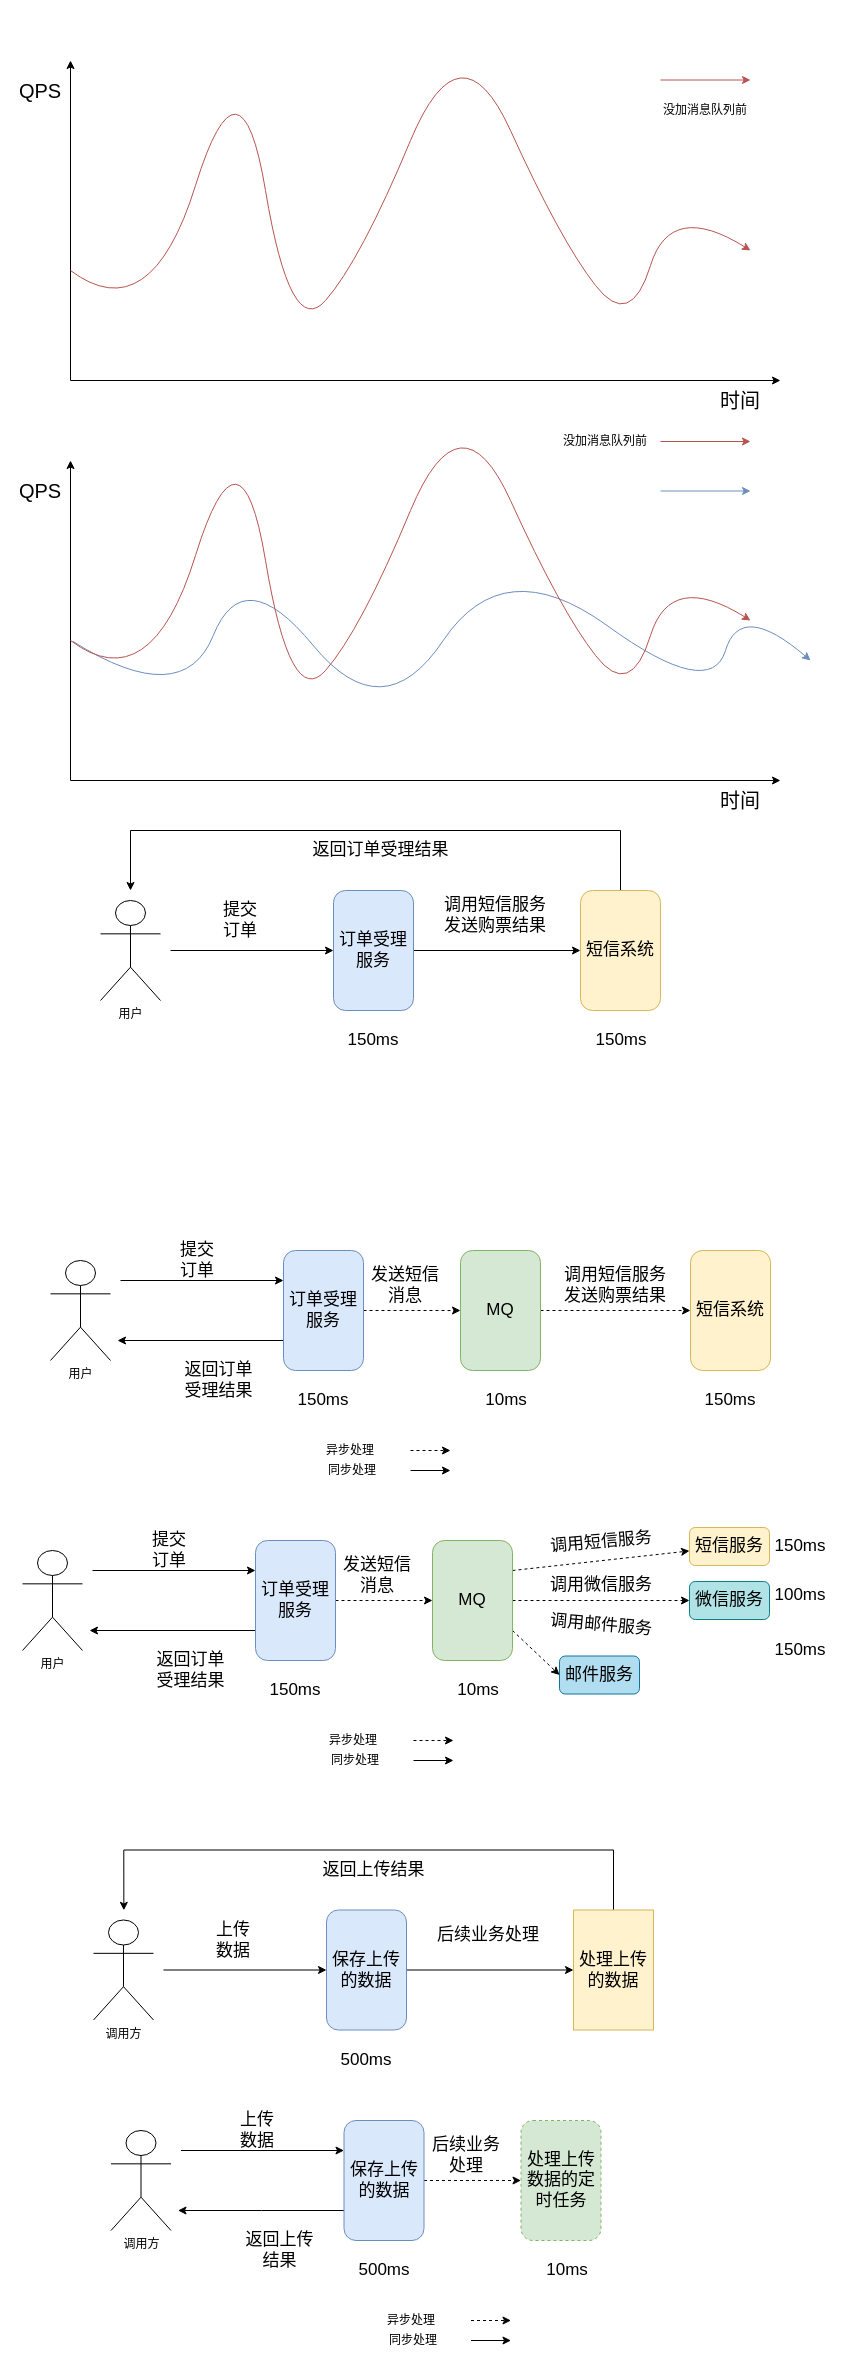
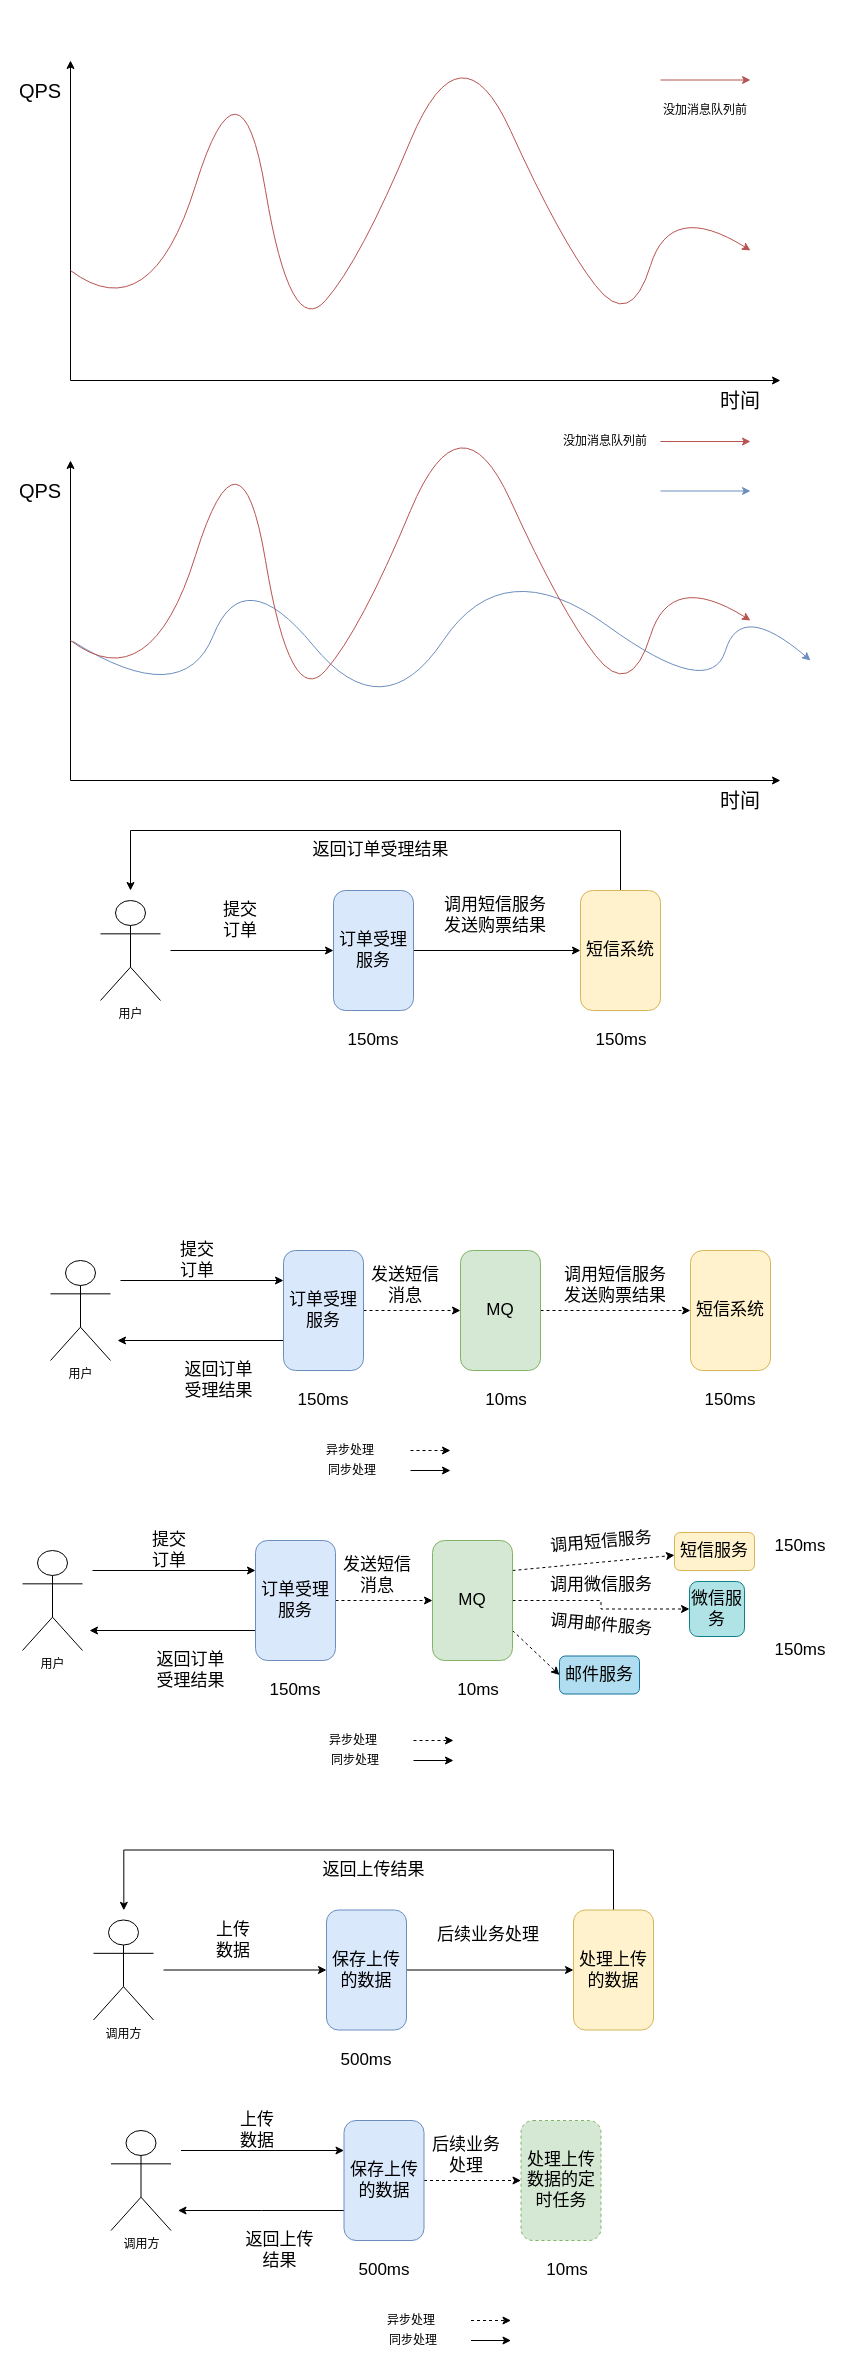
node "短信服务": moved (730, 1547) -> (715, 1552)
node "100ms": removed
node "微信服务": size 80x38 -> 55x55
node "处理上传的数据": shape rectangle -> rounded rectangle
